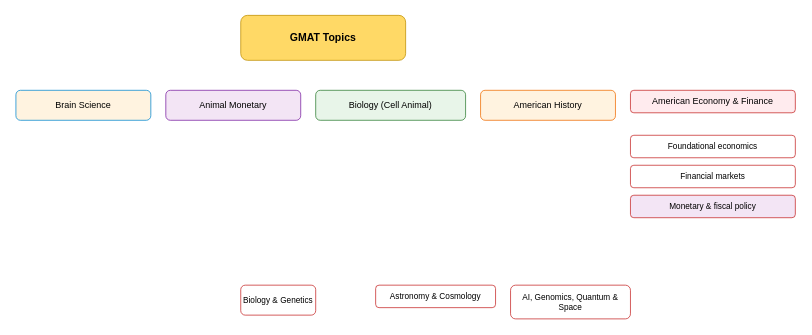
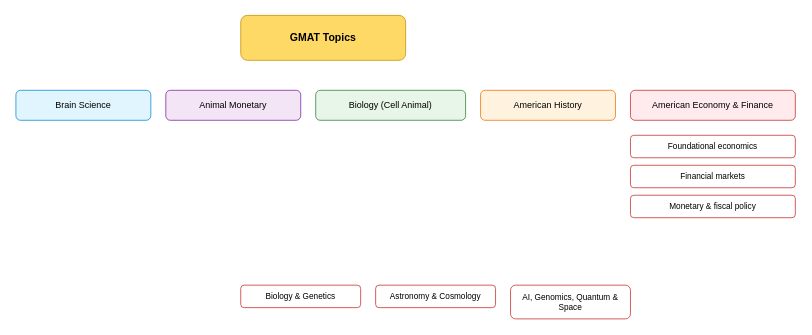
node "American Economy & Finance": size 165x23 -> 165x30
node "Brain Science": fillcolor #fff3e0 -> #e1f5fe
node "Monetary & fiscal policy": fillcolor #f3e5f5 -> #ffffff
node "Biology & Genetics": size 75x30 -> 120x23
